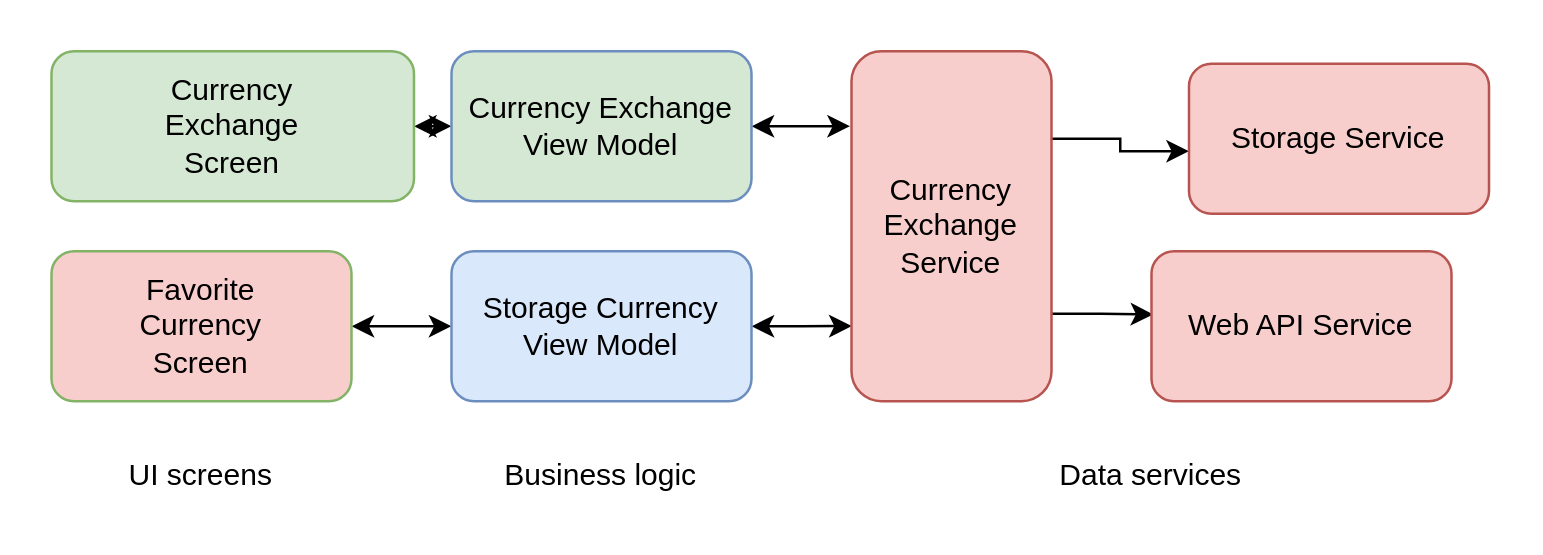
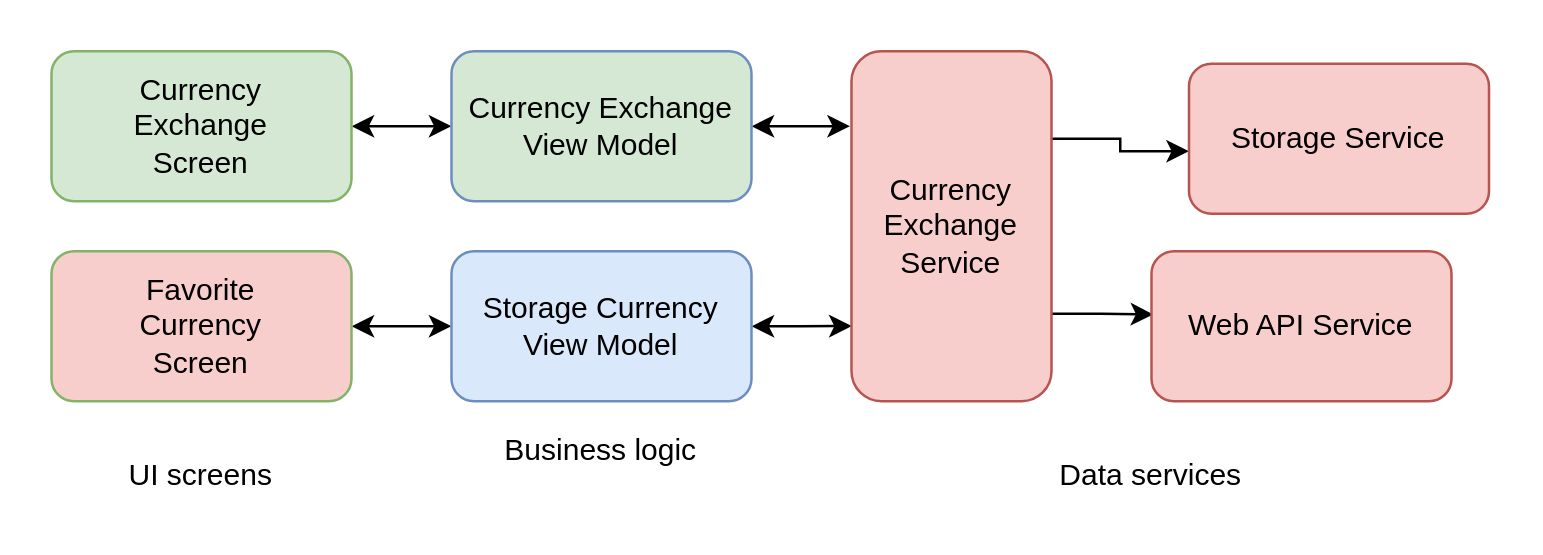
node "Currency Exchange Screen": size 363x150 -> 300x150
node "Business logic": moved (601, 476) -> (601, 451)
